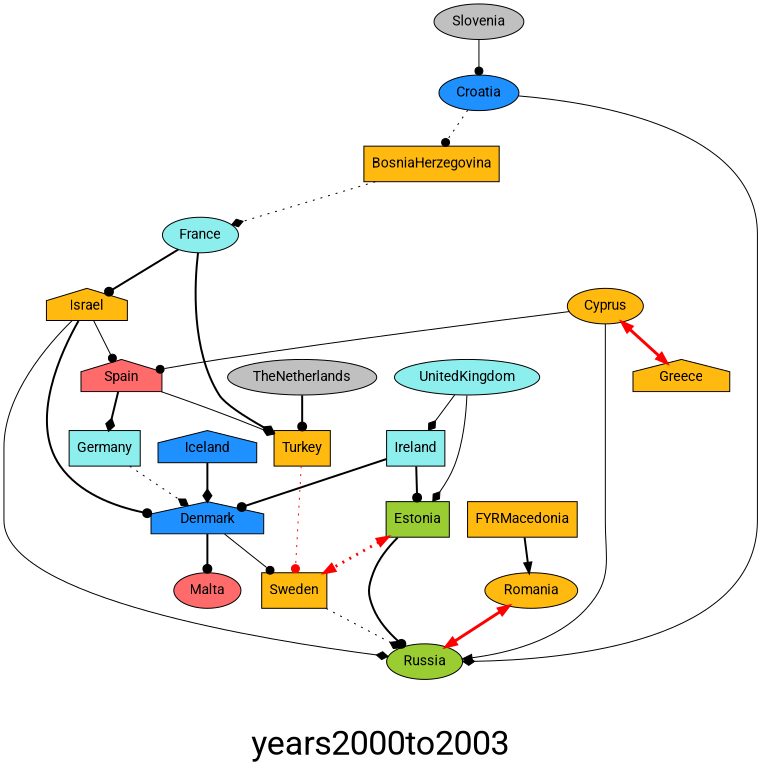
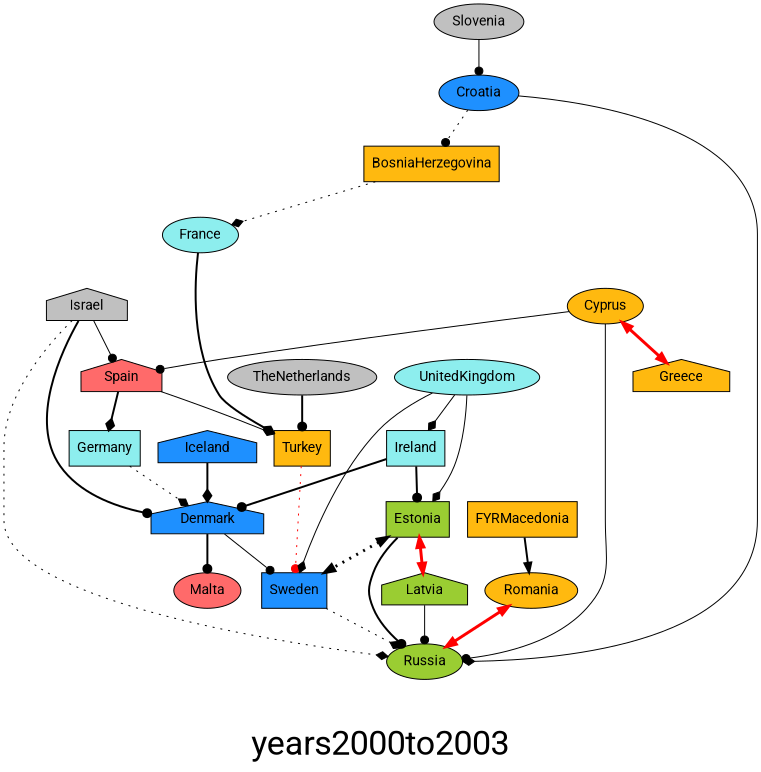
edge "France" -> "Israel": removed
node "Israel": fillcolor darkgoldenrod1 -> gray
edge "UnitedKingdom" -> "Sweden": added
edge "Cyprus" -> "Russia": arrowhead normal -> dot
edge "Estonia" -- "Sweden": color red -> black
edge "Israel" -> "Russia": style solid -> dotted
node "Sweden": fillcolor darkgoldenrod1 -> dodgerblue
node "Latvia": added
